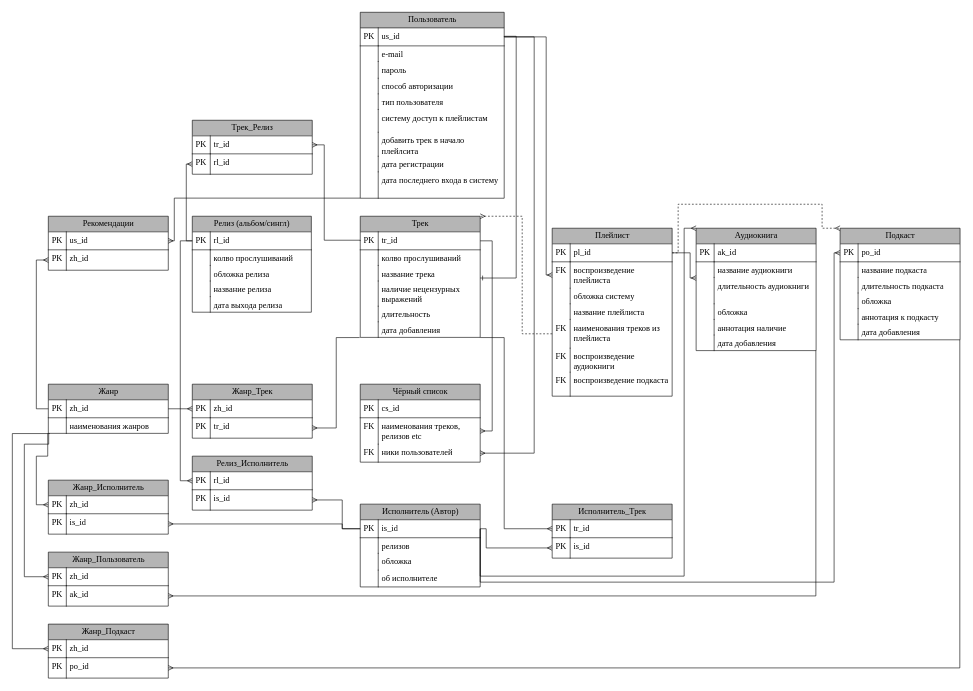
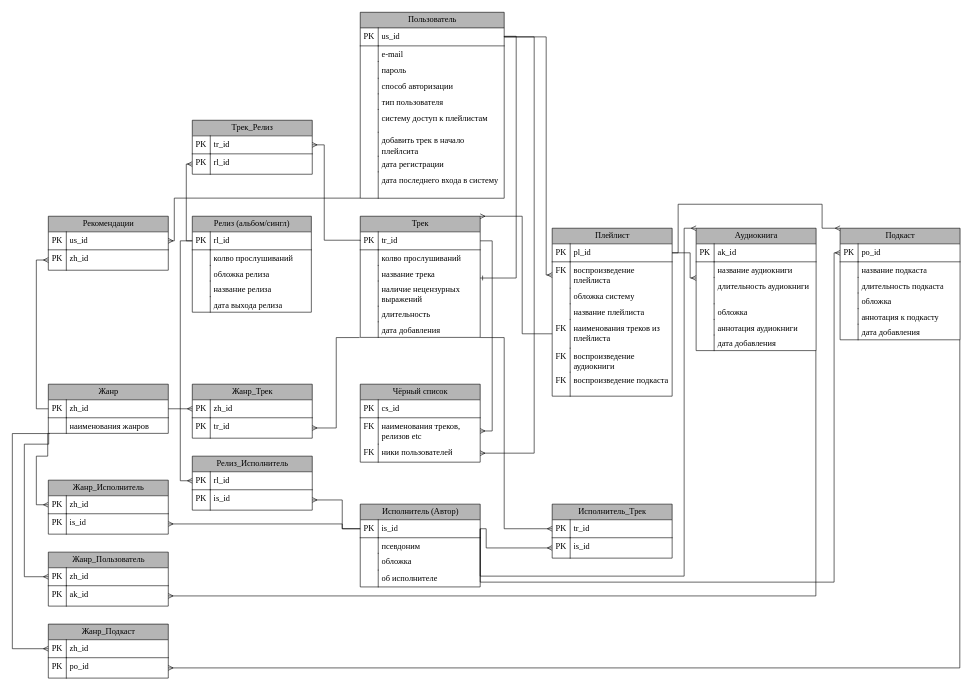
edge "pl_id" -> "Подкаст": style dashed -> solid
edge "наименования треков из плейлиста" -> "Трек": style dashed -> solid
node "аннотация наличие": label "аннотация наличие" -> "аннотация аудиокниги"
node "релизов": label "релизов" -> "псевдоним"
